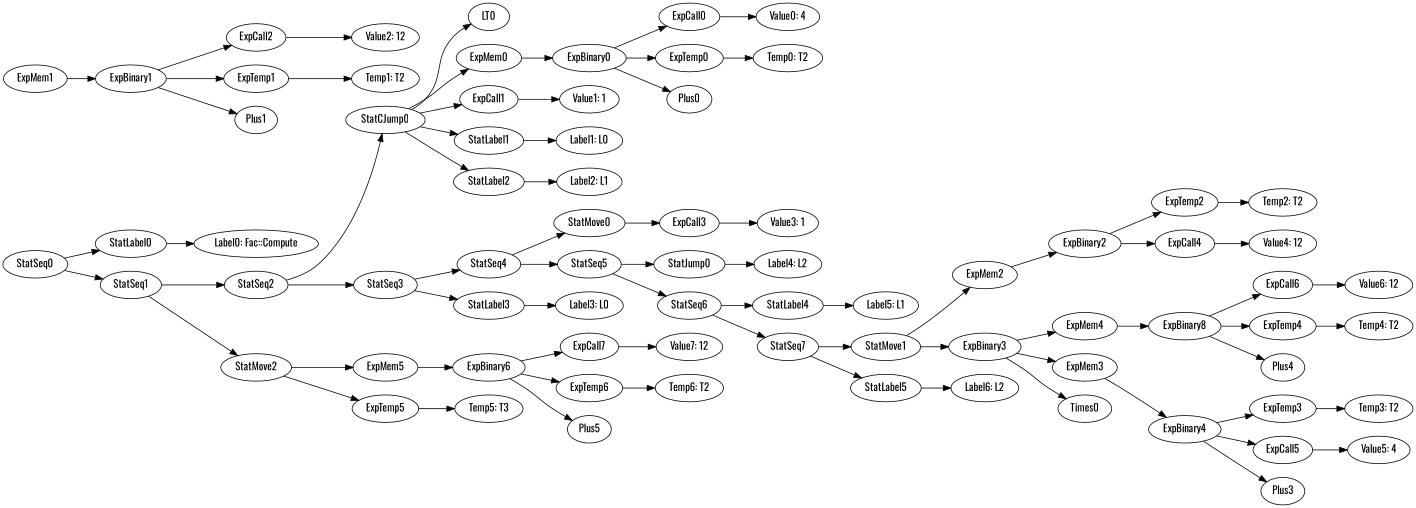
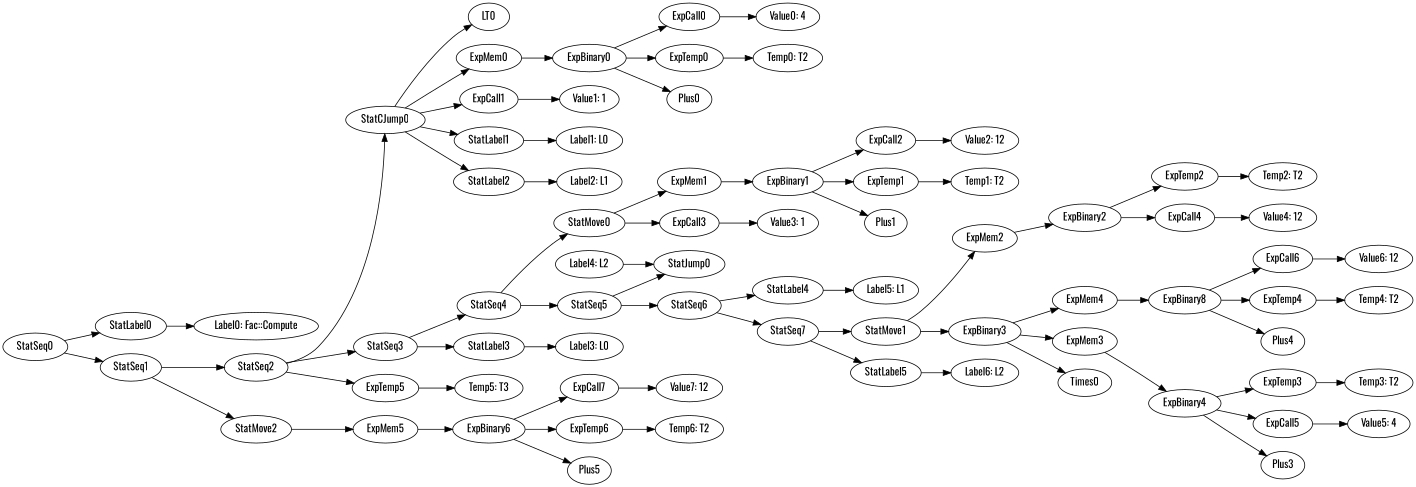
edge "StatMove0" -> "ExpMem1": added
edge "StatJump0" -> "Label4: L2": reversed
edge "StatMove2" -> "ExpTemp5": now "StatSeq2" -> "ExpTemp5"
